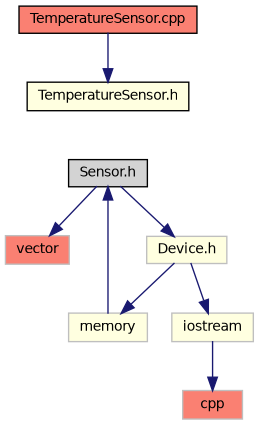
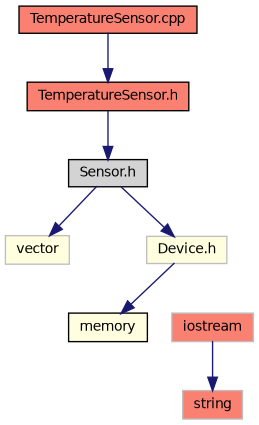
node "TemperatureSensor.h": fillcolor lightyellow -> salmon
node "vector": fillcolor salmon -> lightyellow
edge "memory" -> "Sensor.h": now "TemperatureSensor.h" -> "Sensor.h"
edge "Device.h" -> "iostream": removed
node "memory": color grey75 -> black
node "iostream": fillcolor lightyellow -> salmon
node "cpp": label "cpp" -> "string"
